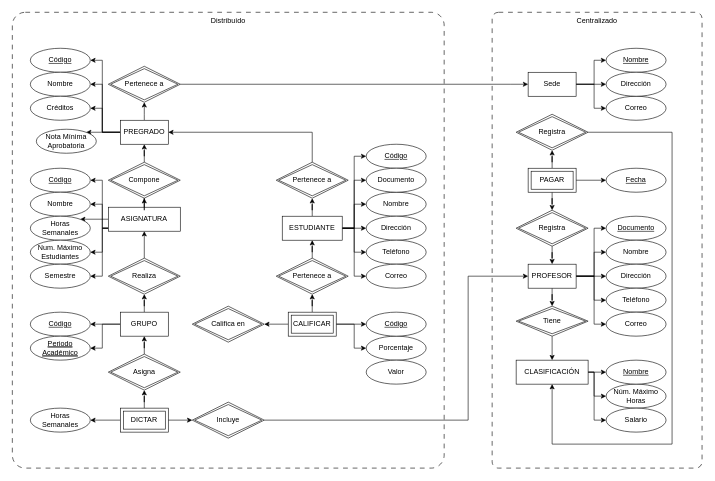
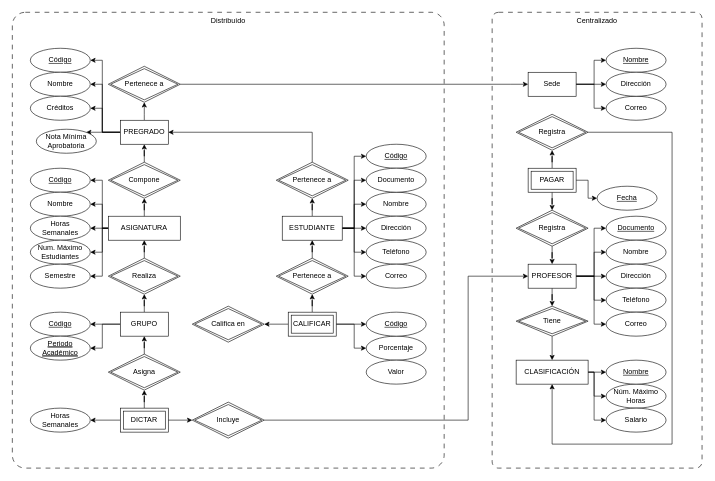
node "Fecha": moved (636, 180) -> (627, 198)
node "ASIGNATURA": moved (144, 219) -> (144, 228)
